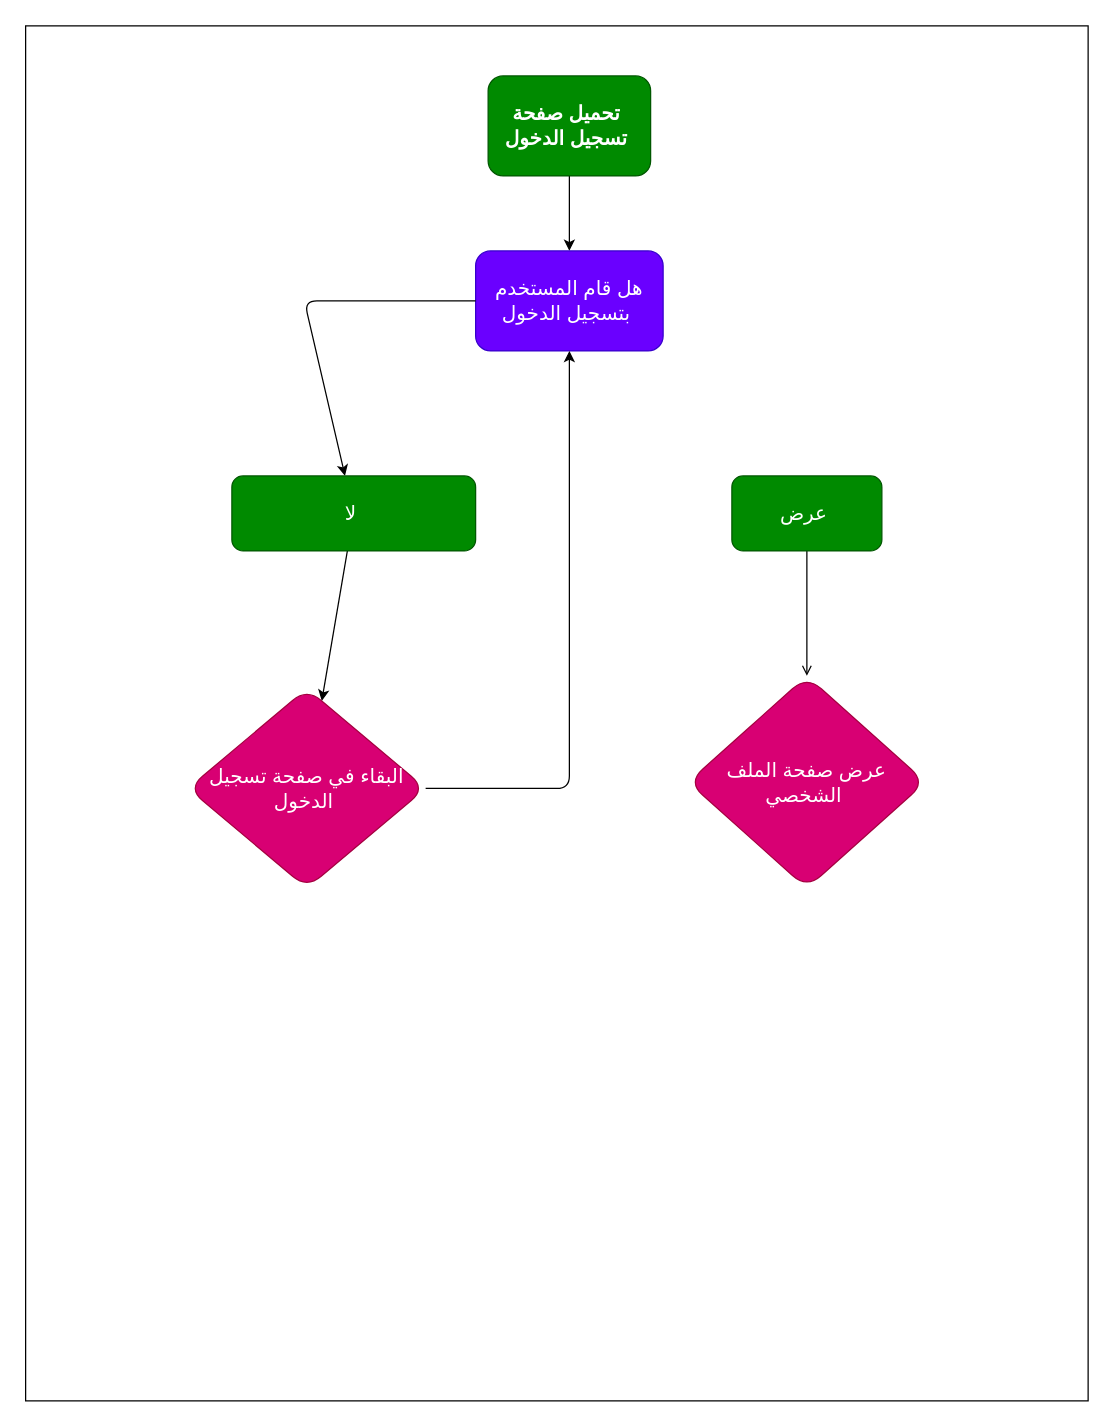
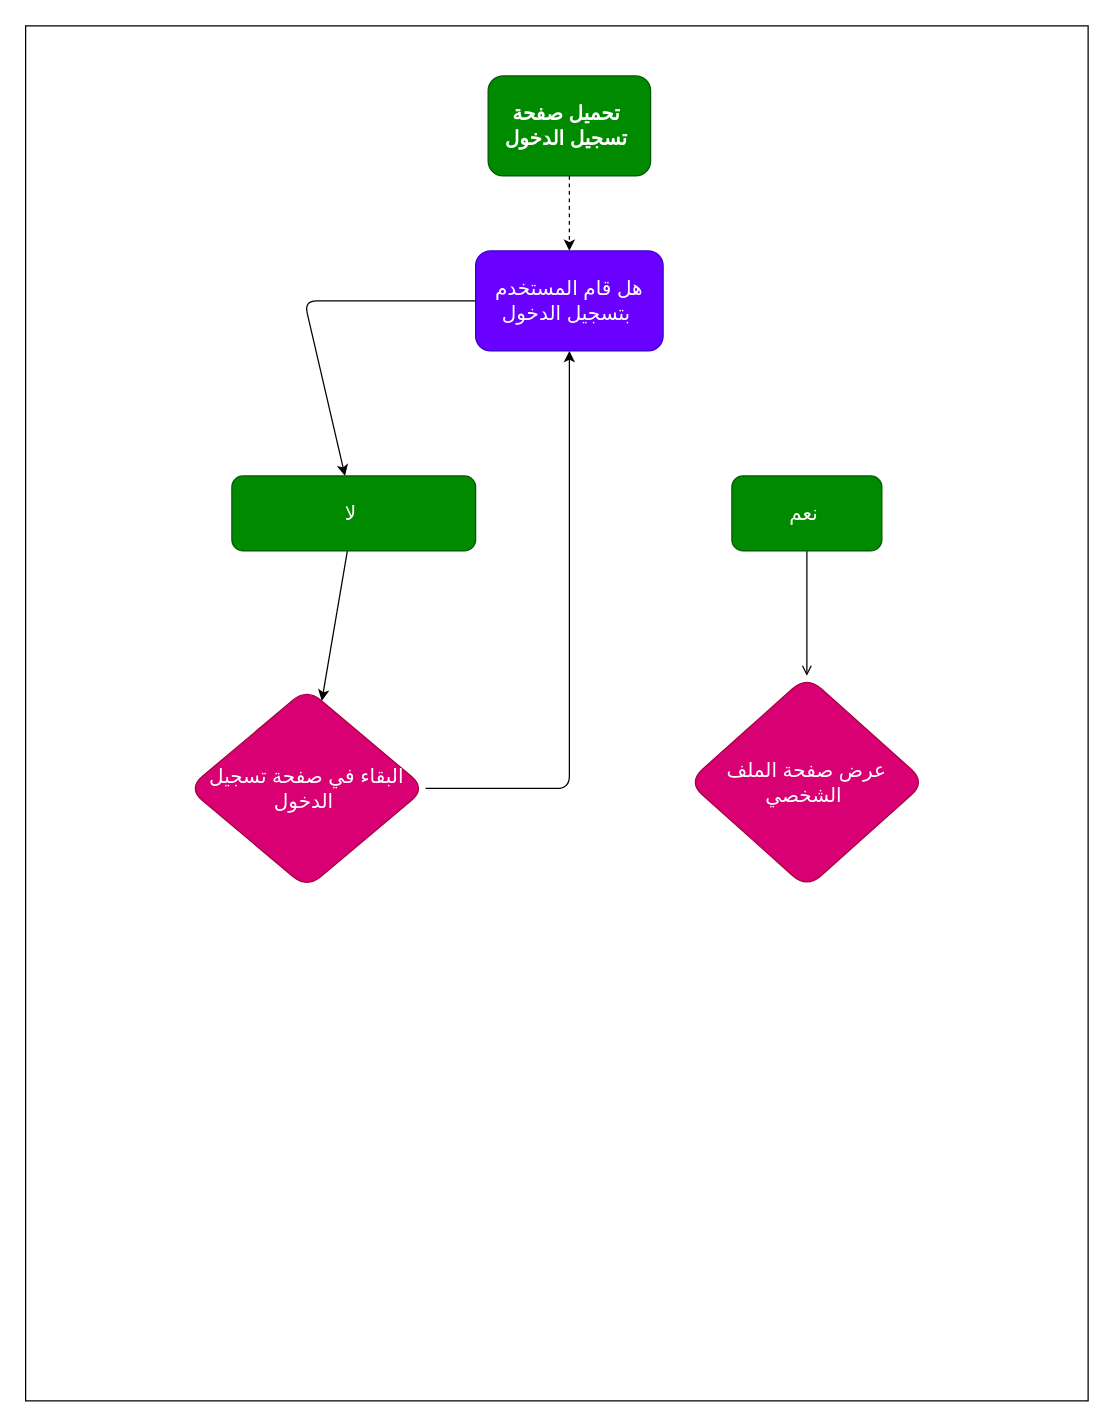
edge "تحميل صفحة تسجيل الدخول" -> "هل قام المستخدم بتسجيل الدخول": style solid -> dashed
node "عرض": label "عرض" -> "نعم"
